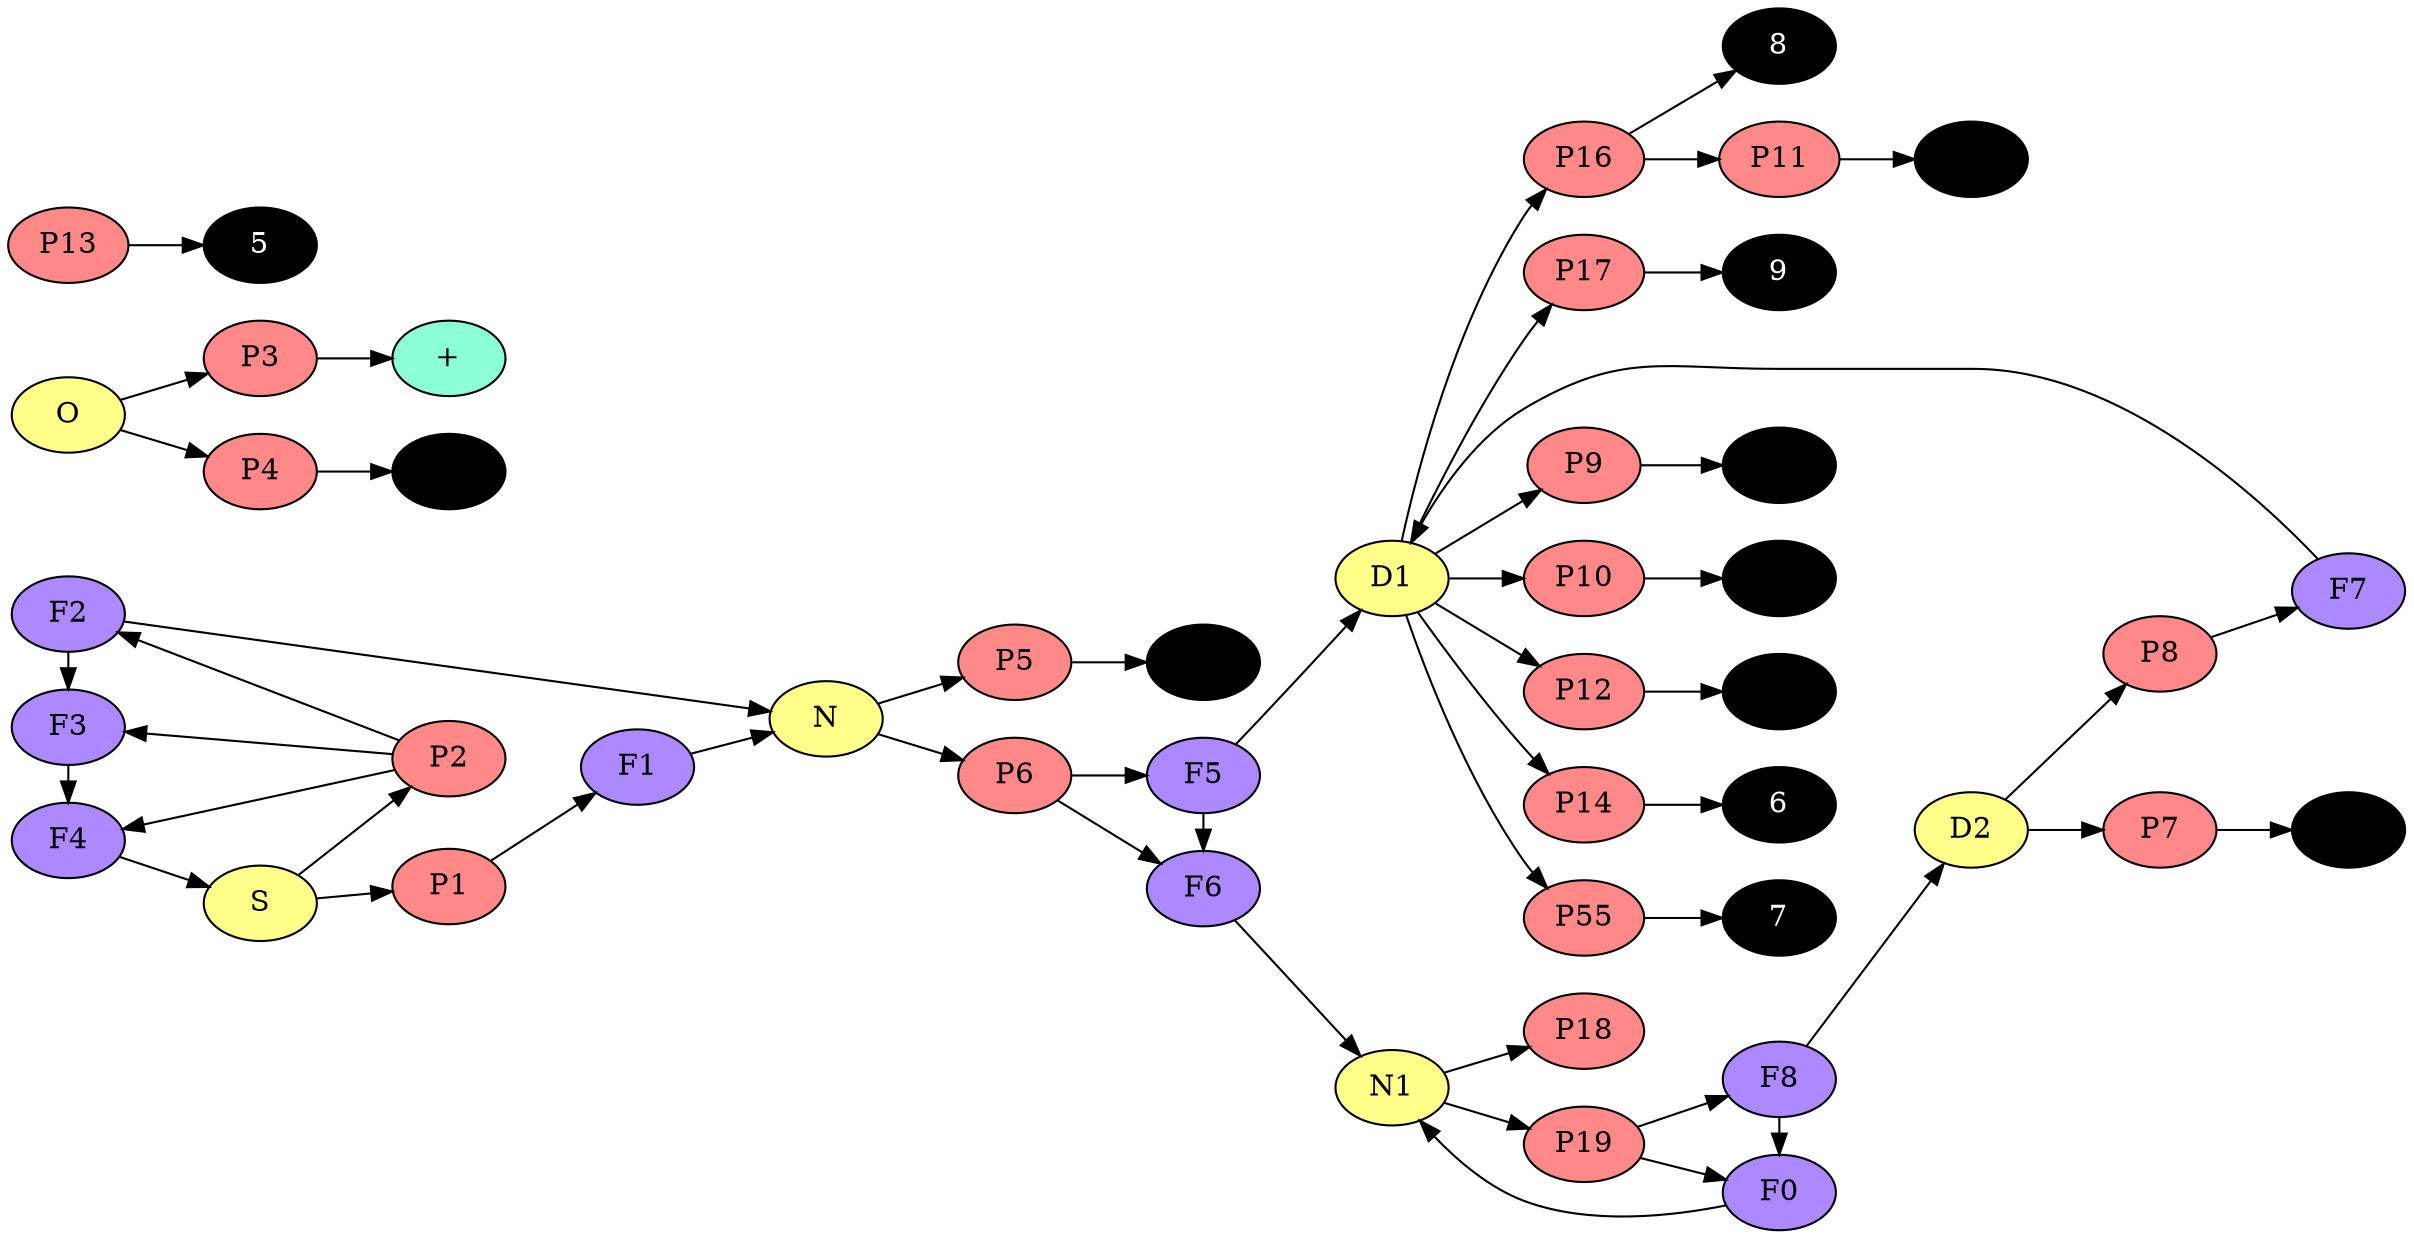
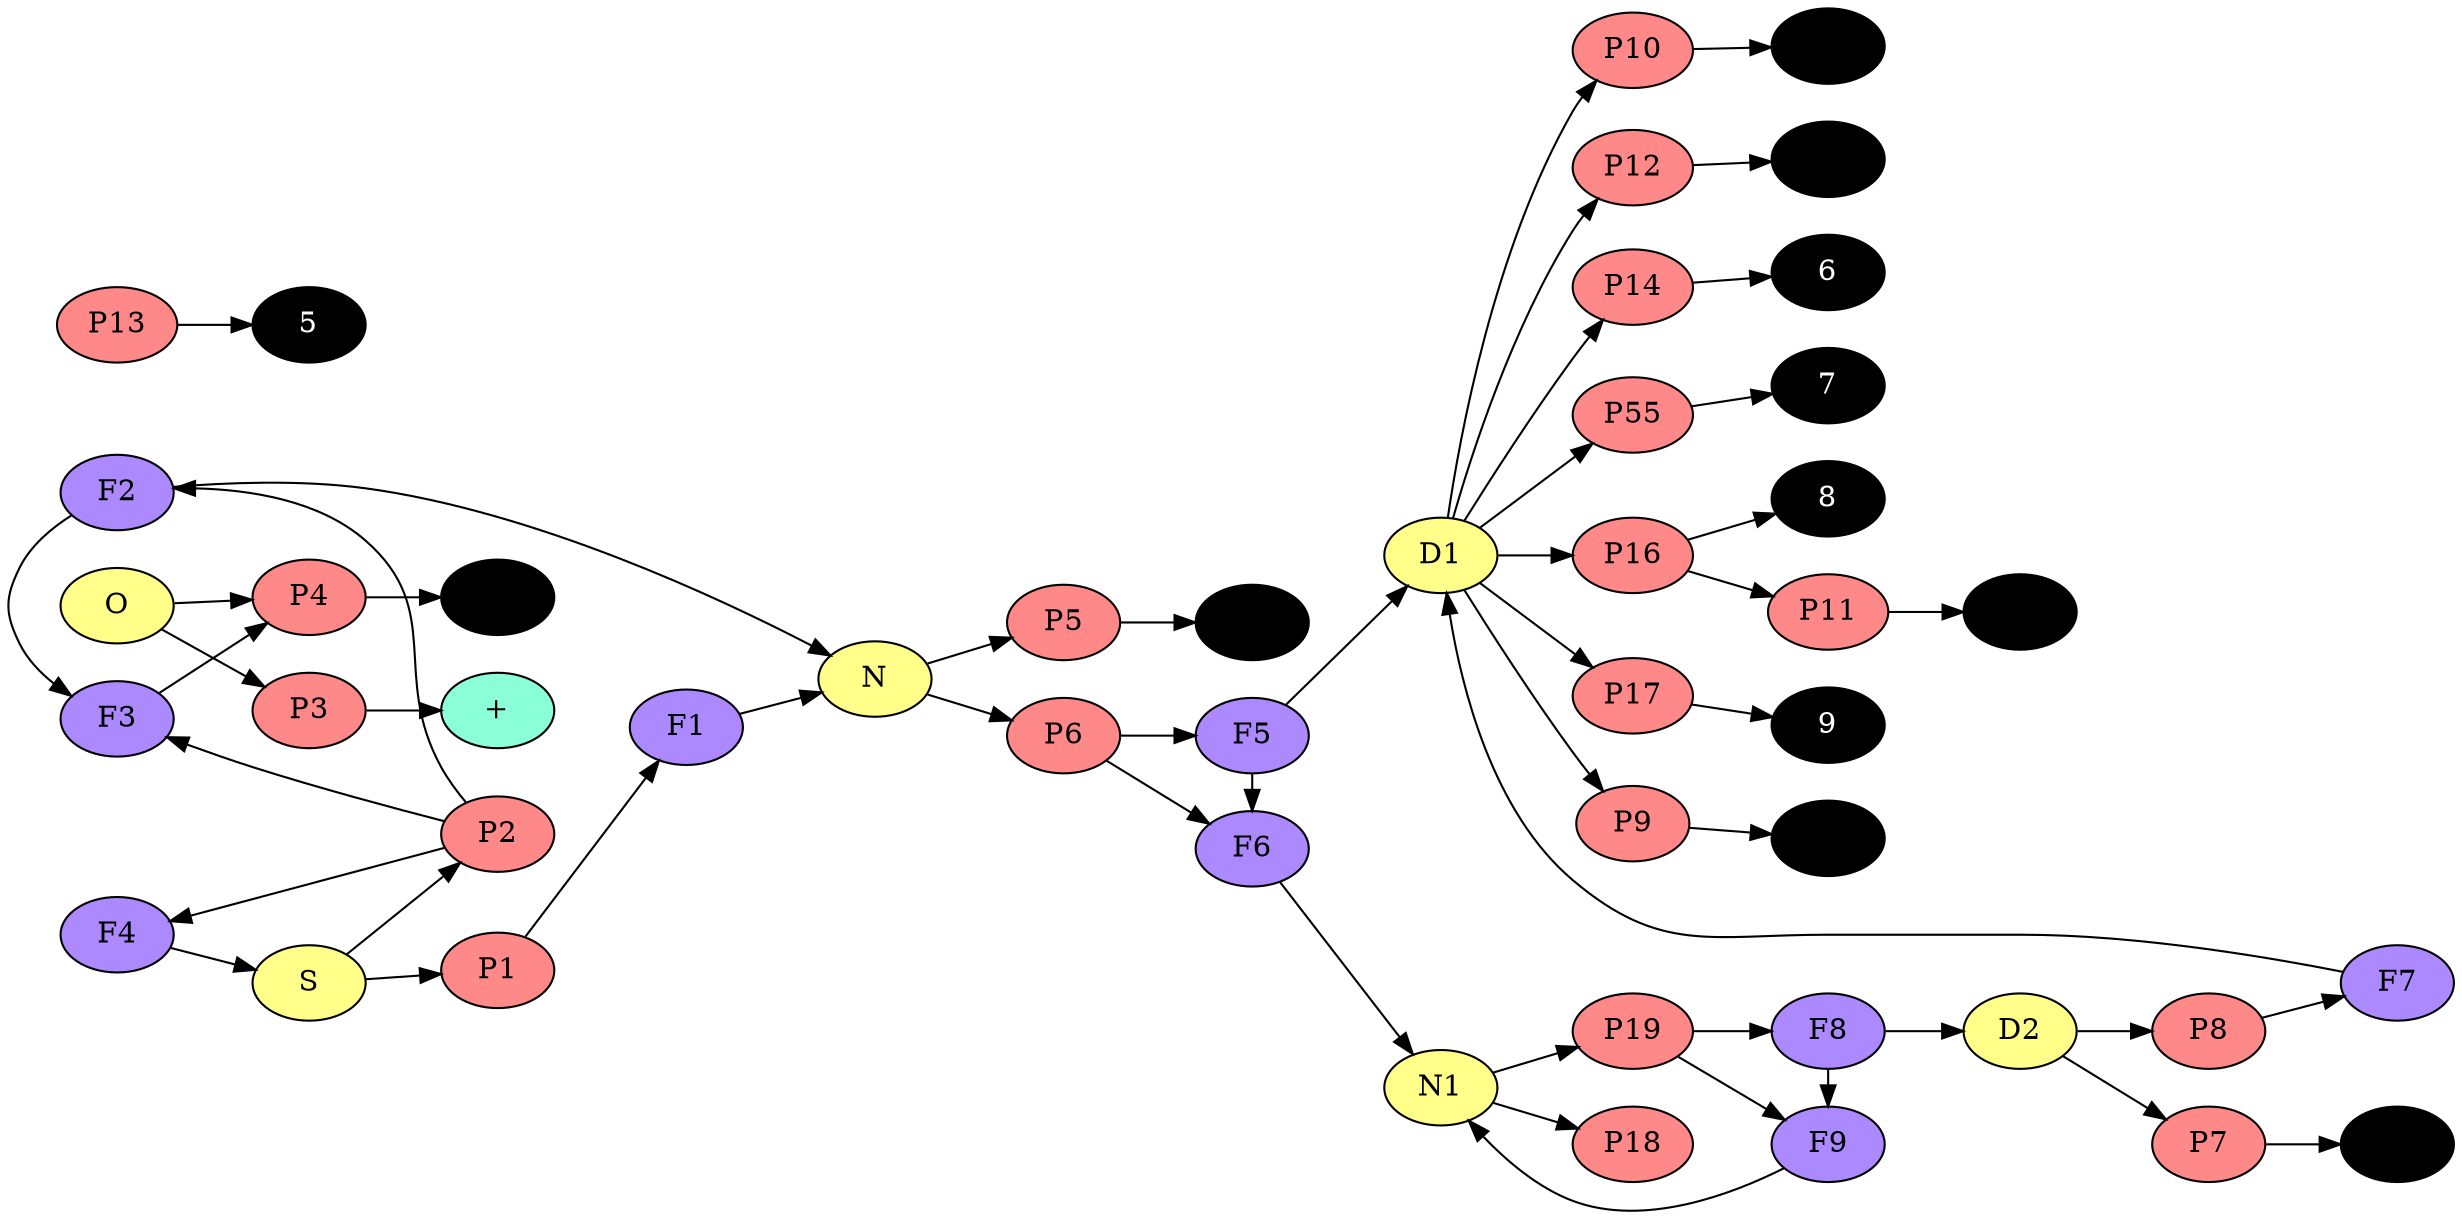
edge "F3" -> "F4": now "F3" -> "P4"
node "F0": label "F0" -> "F9"
